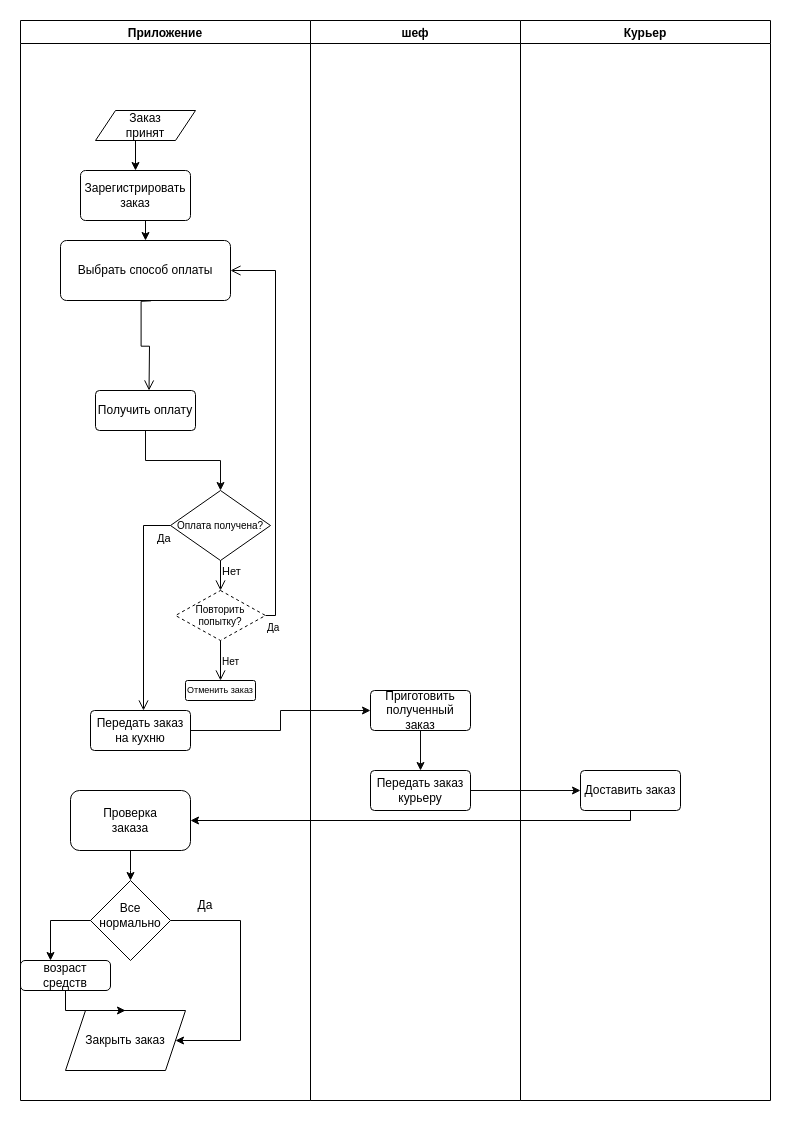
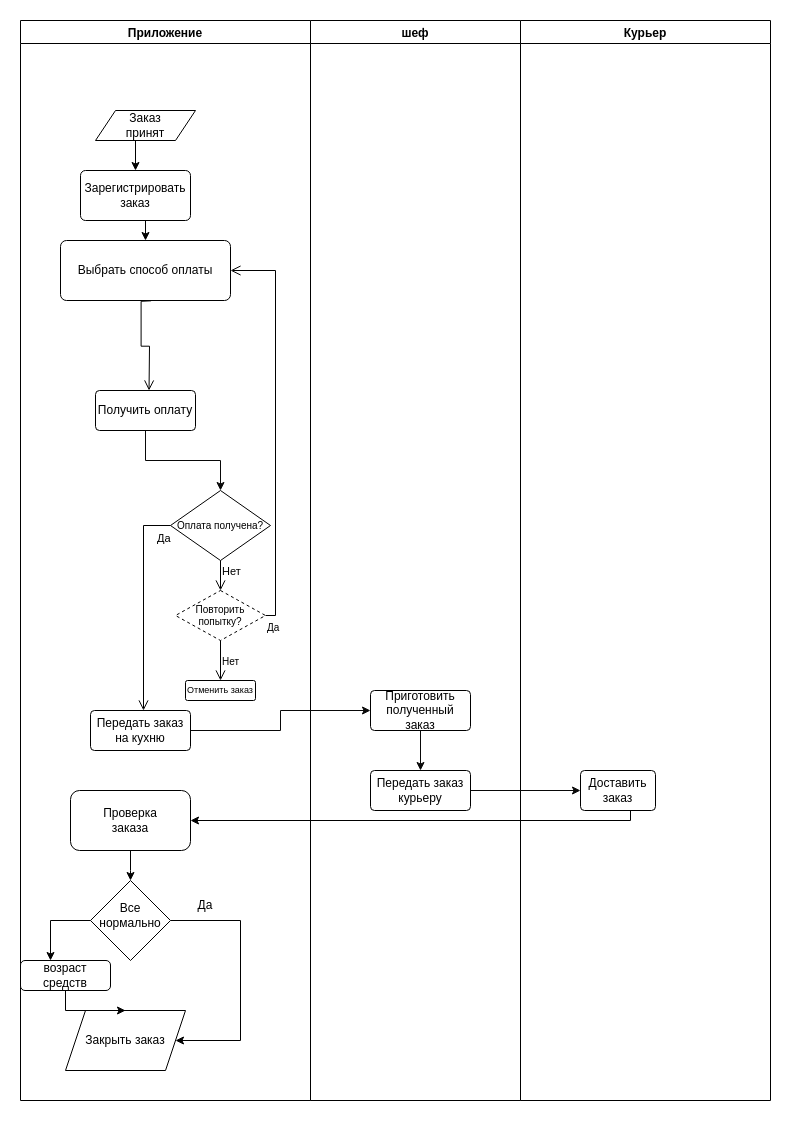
node "Доставить заказ": size 100x40 -> 75x40
